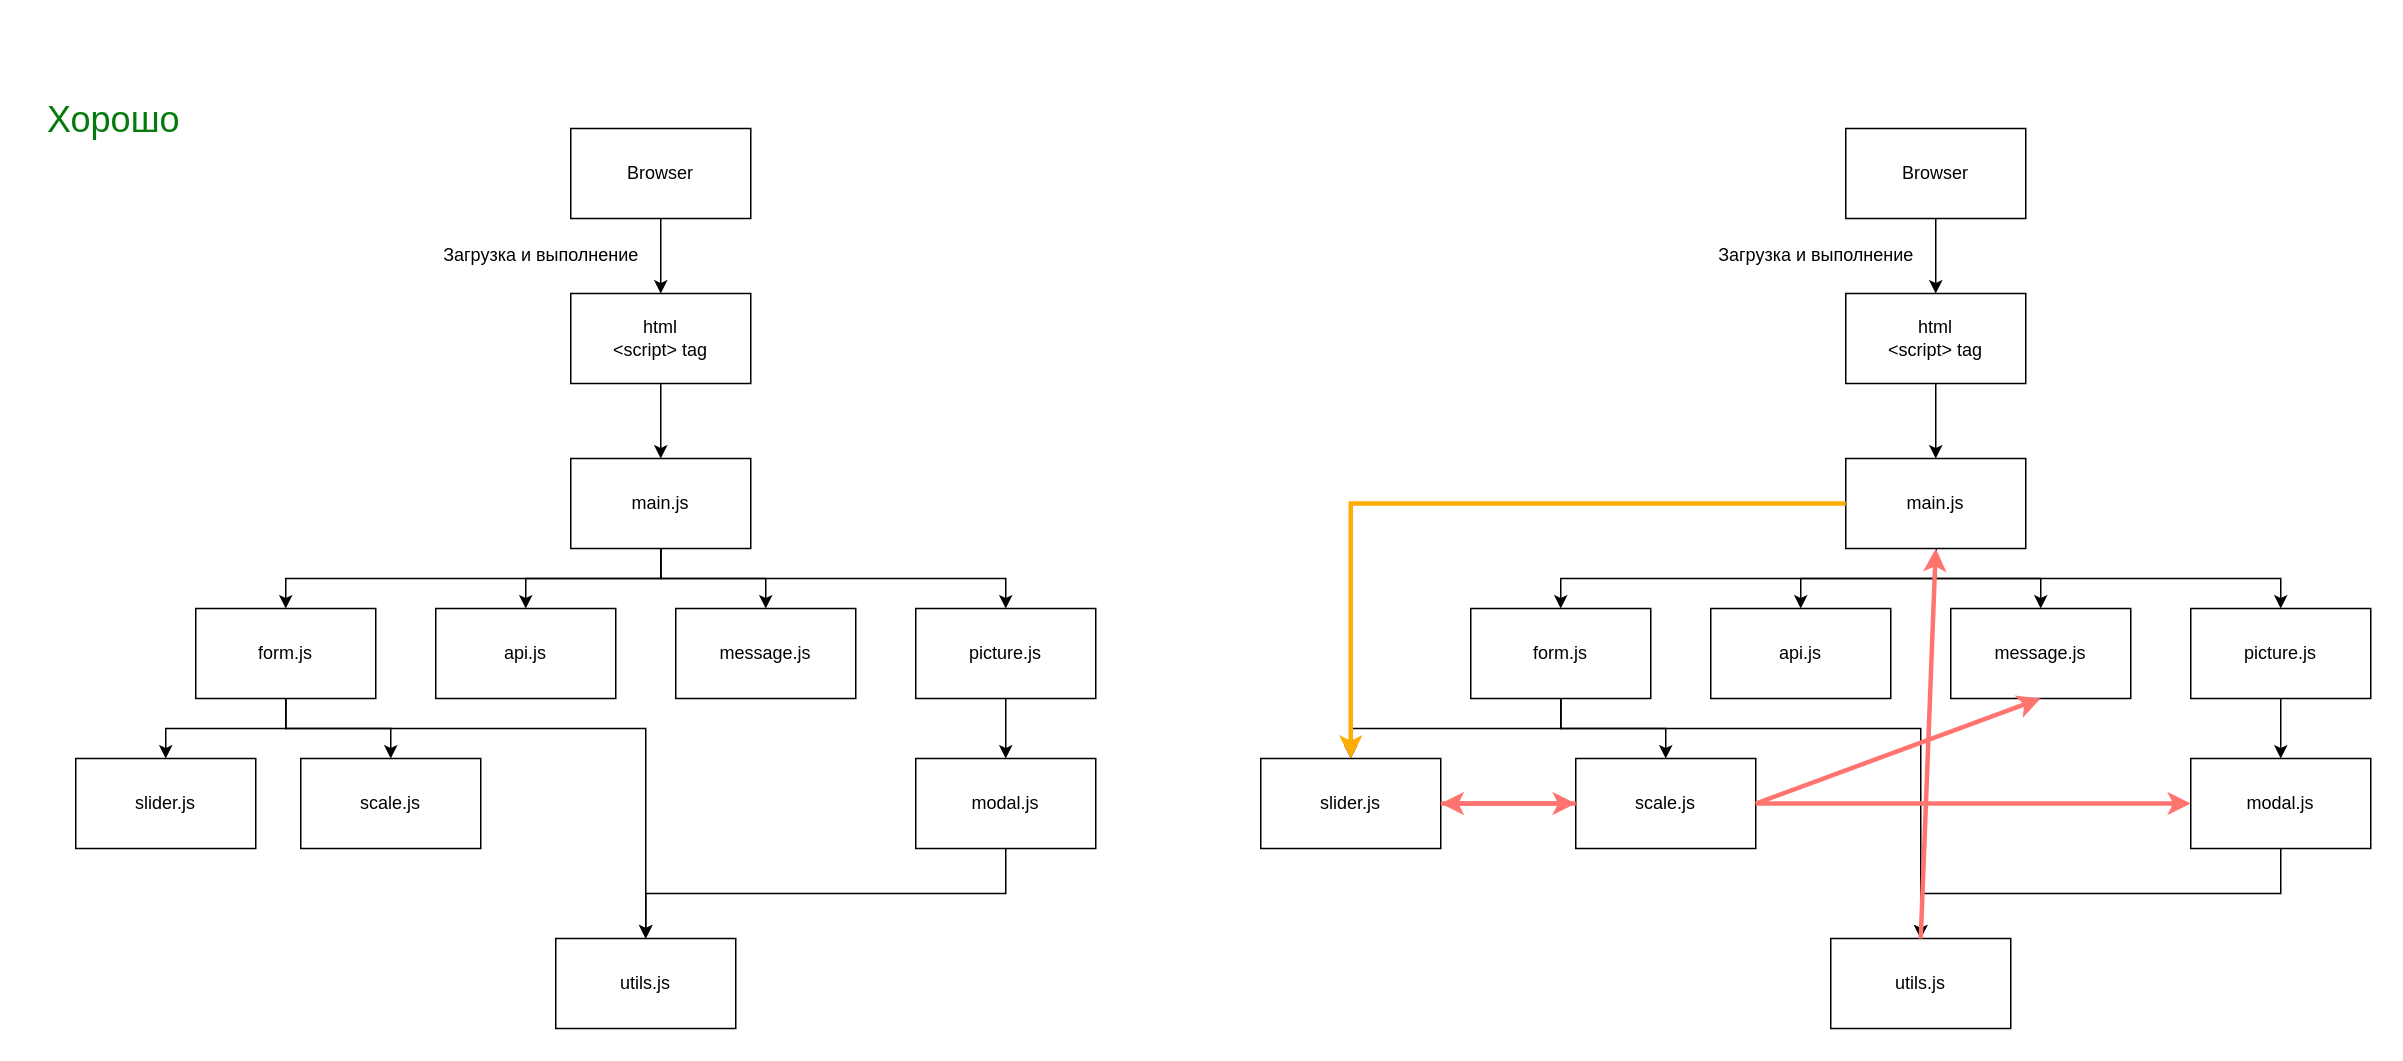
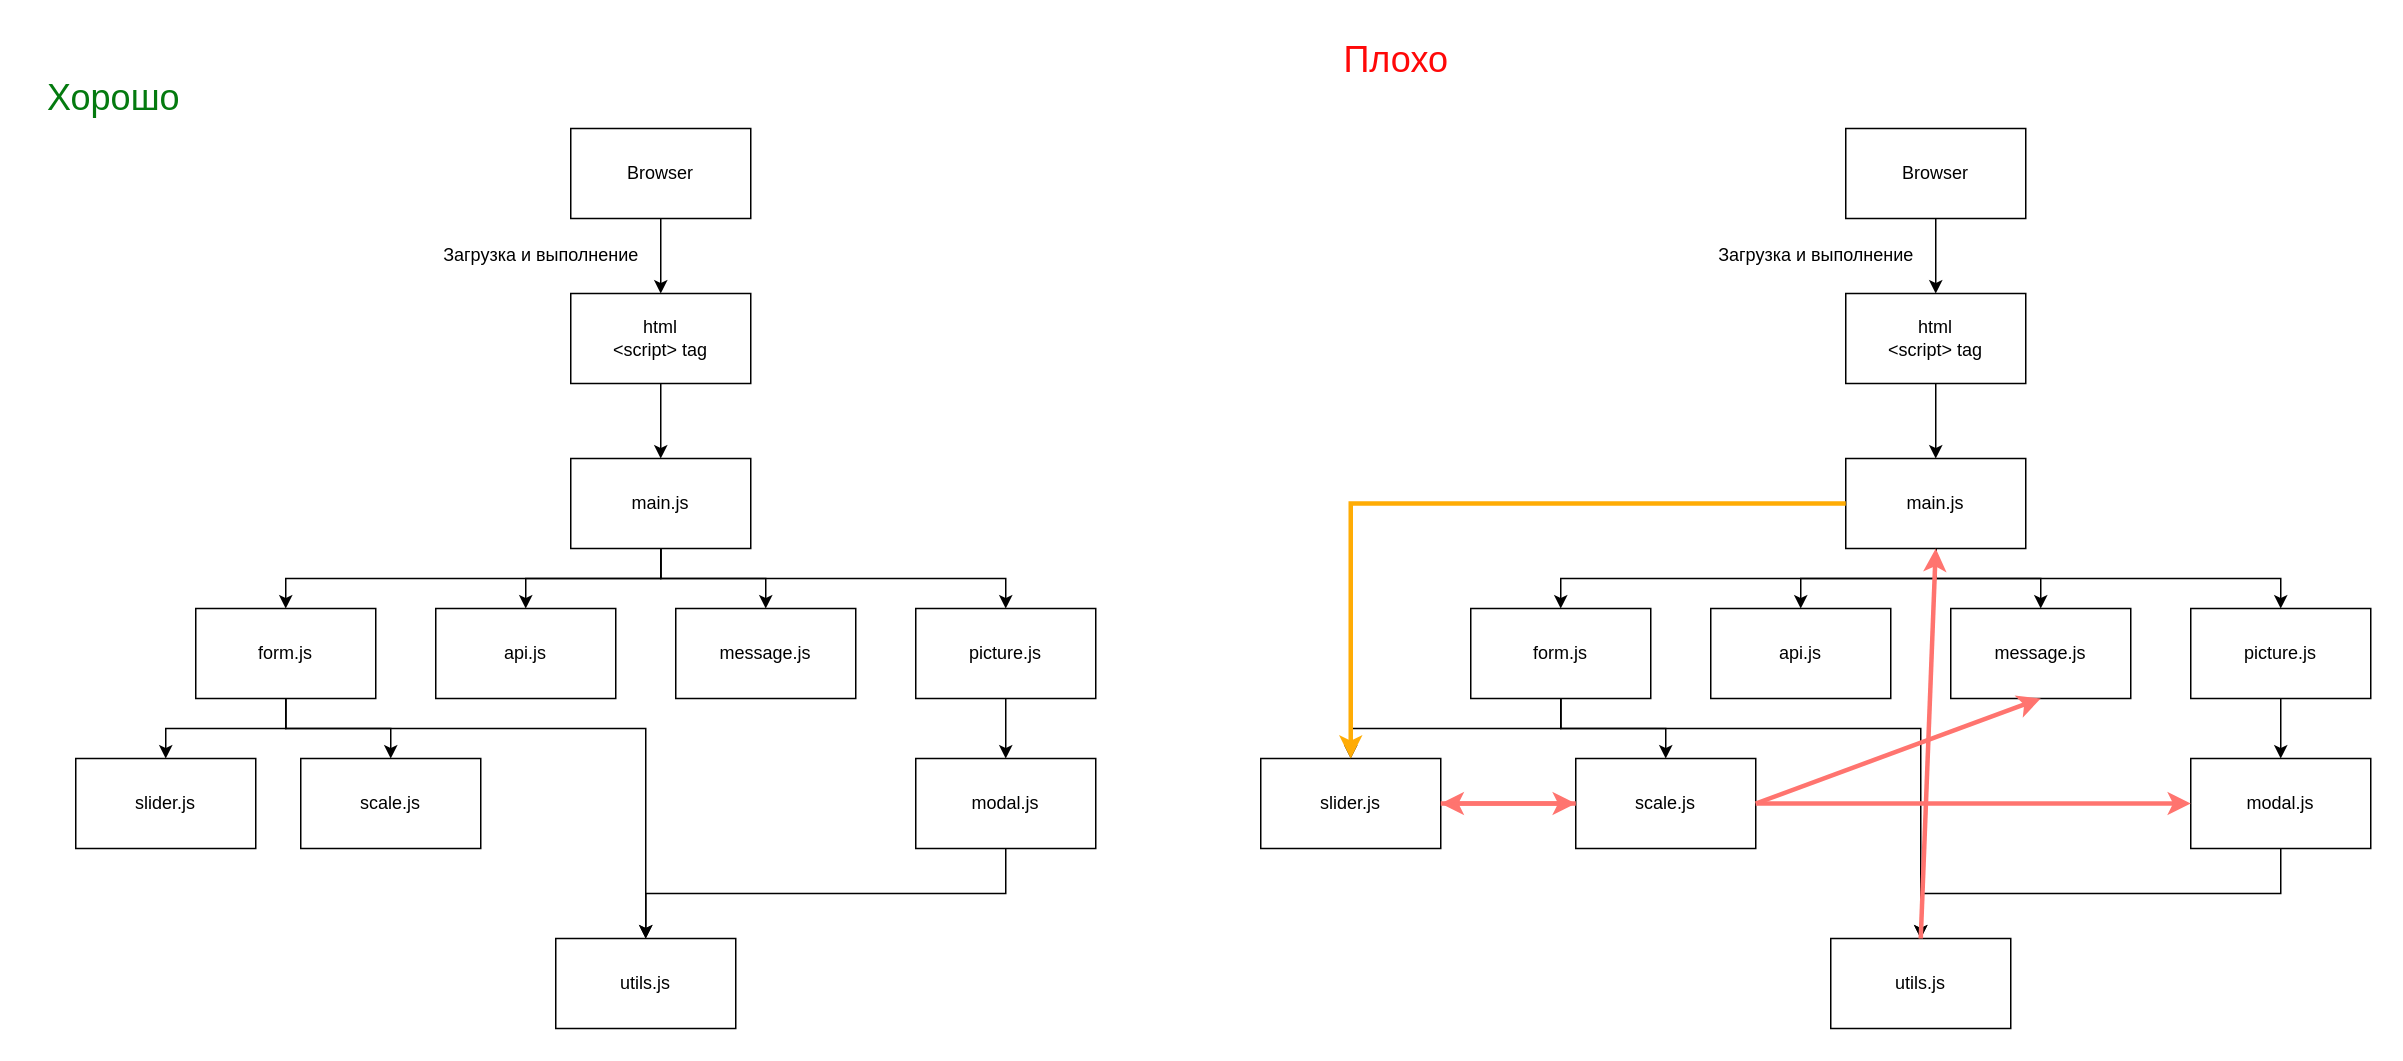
node "Плохо": added
node "Хорошо": moved (113, 121) -> (113, 98)
